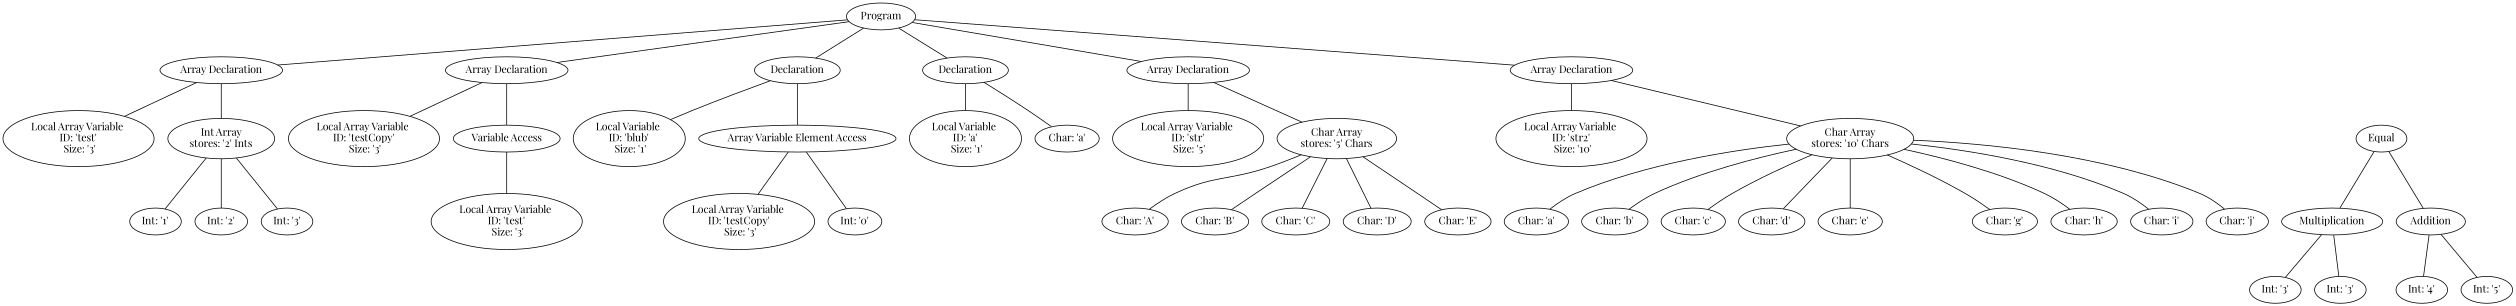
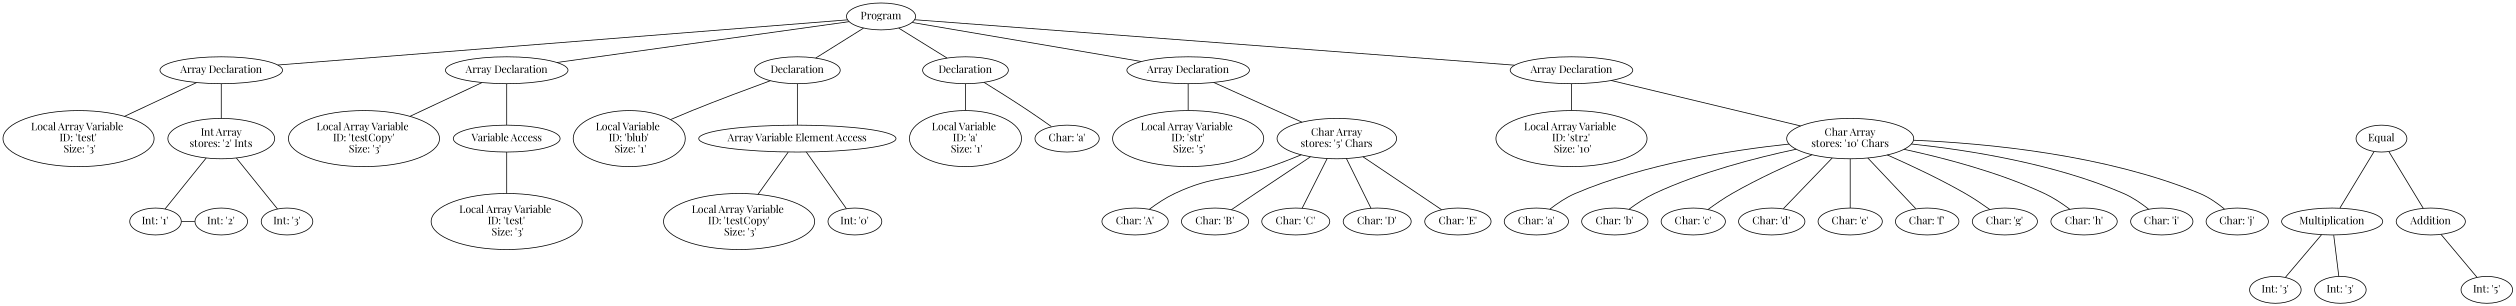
edge "Int Array" -- "Int: '2'": now "Int: '1'" -- "Int: '2'"
node "Char: 'f'": added
node "Int: '4'": removed
